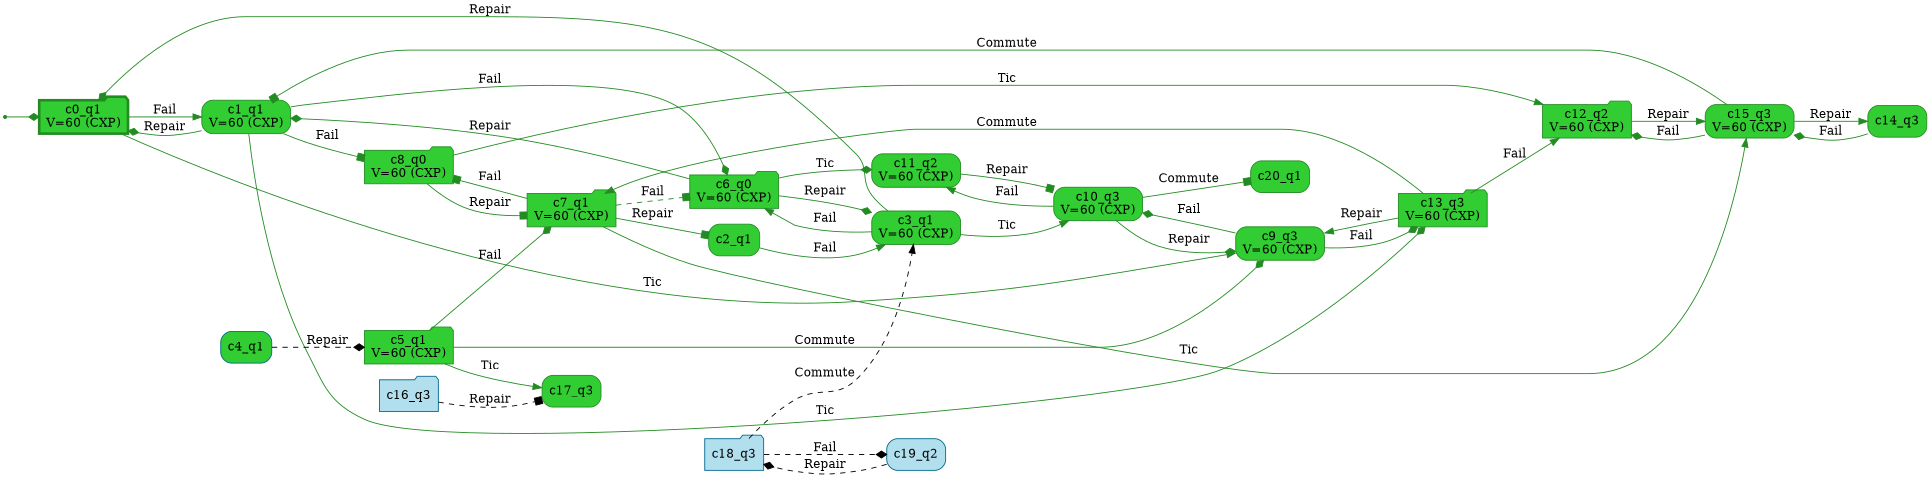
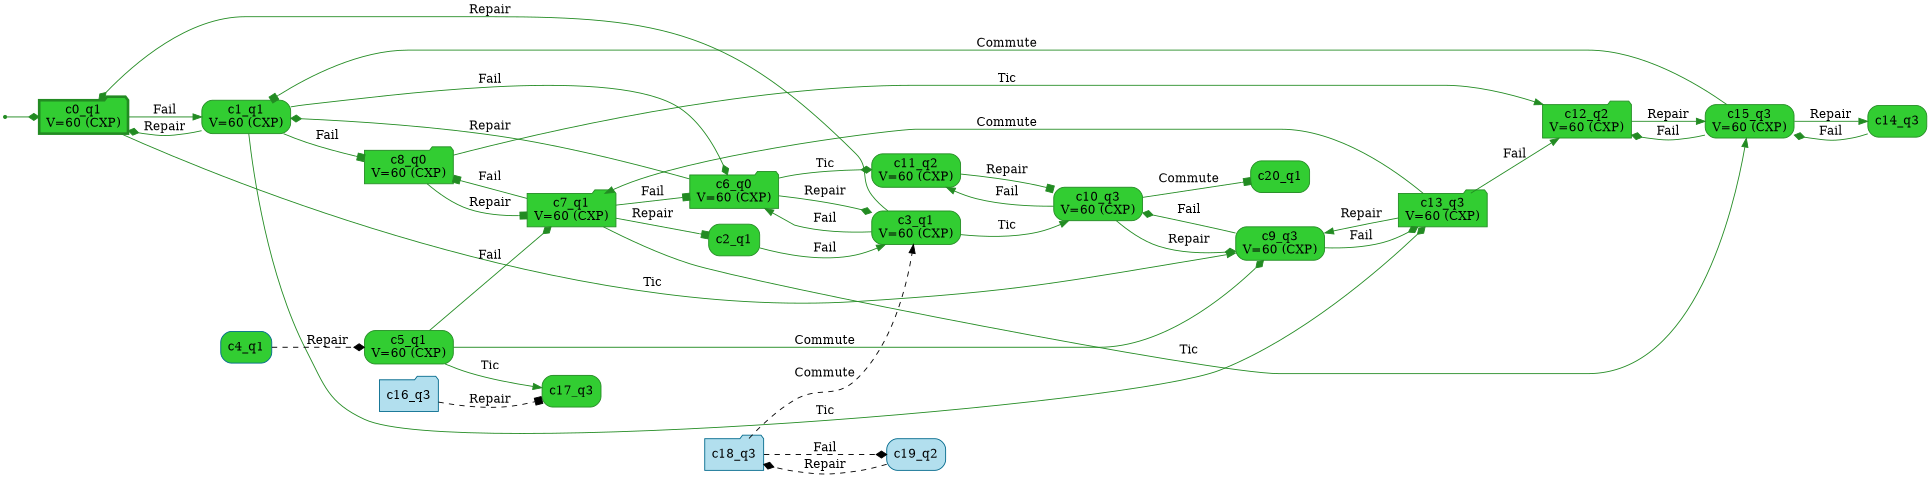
edge "c7_q1 V=60 (CXP)" -> "c6_q0 V=60 (CXP)": style dashed -> solid
node "c5_q1 V=60 (CXP)": shape folder -> box
